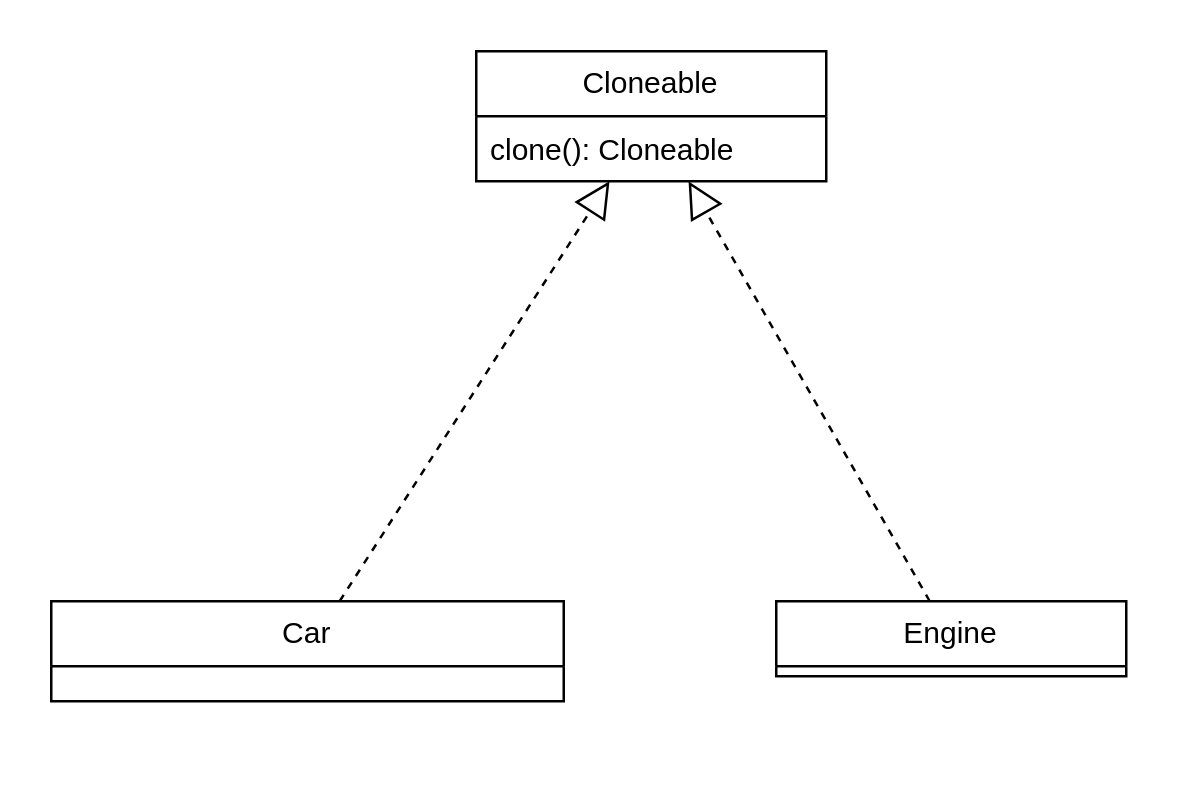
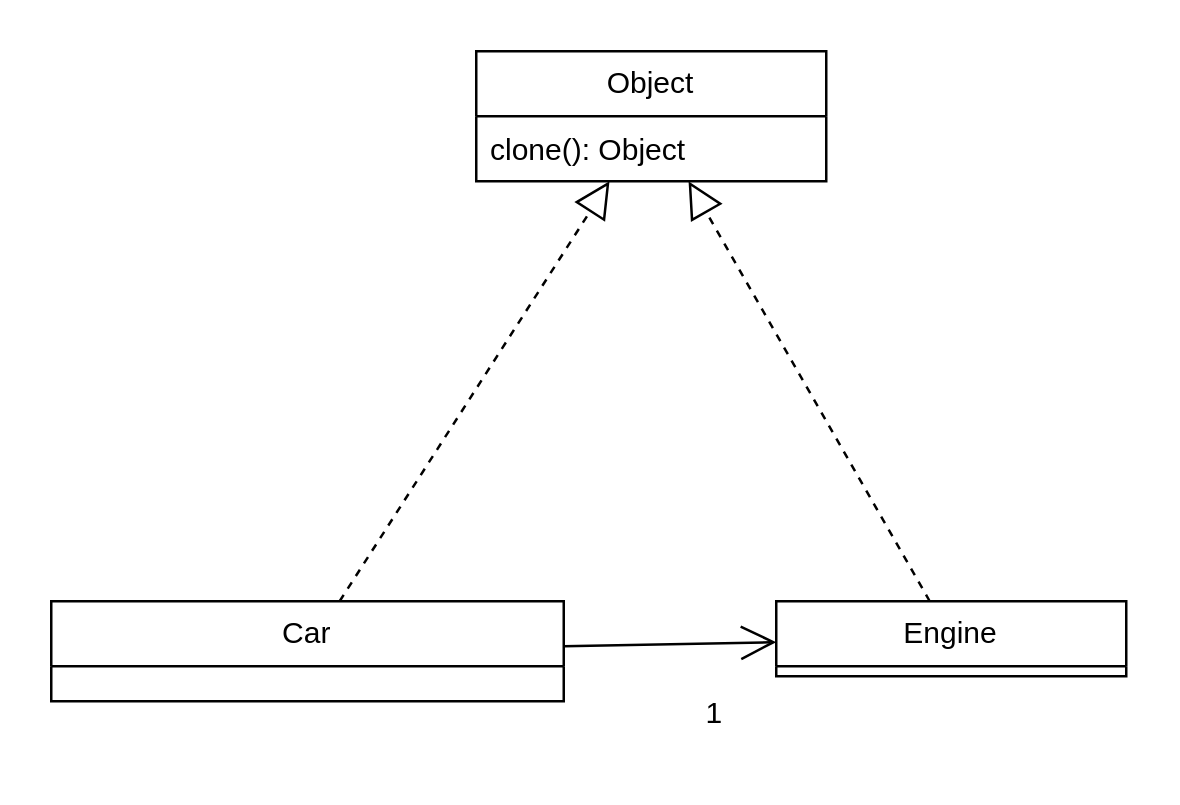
node "Cloneable": label "Cloneable" -> "Object"
node "clone(): Cloneable": label "clone(): Cloneable" -> "clone(): Object"
edge "Car" -> "Engine": added
node "1": added
